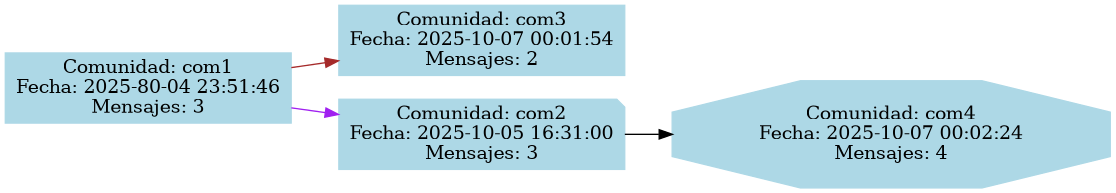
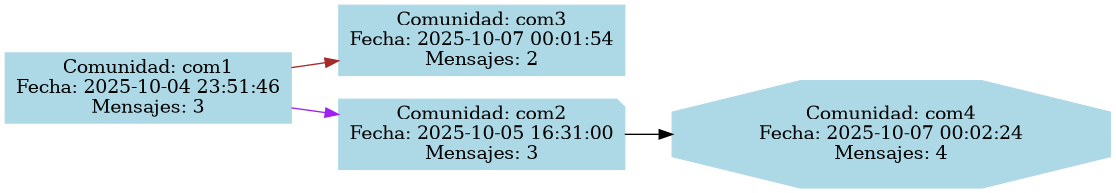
node "Comunidad: com1 Fecha: 2025-80-04 23:51:46 Mensajes: 3": label "Comunidad: com1 Fecha: 2025-80-04 23:51:46 Mensajes: 3" -> "Comunidad: com1 Fecha: 2025-10-04 23:51:46 Mensajes: 3"
